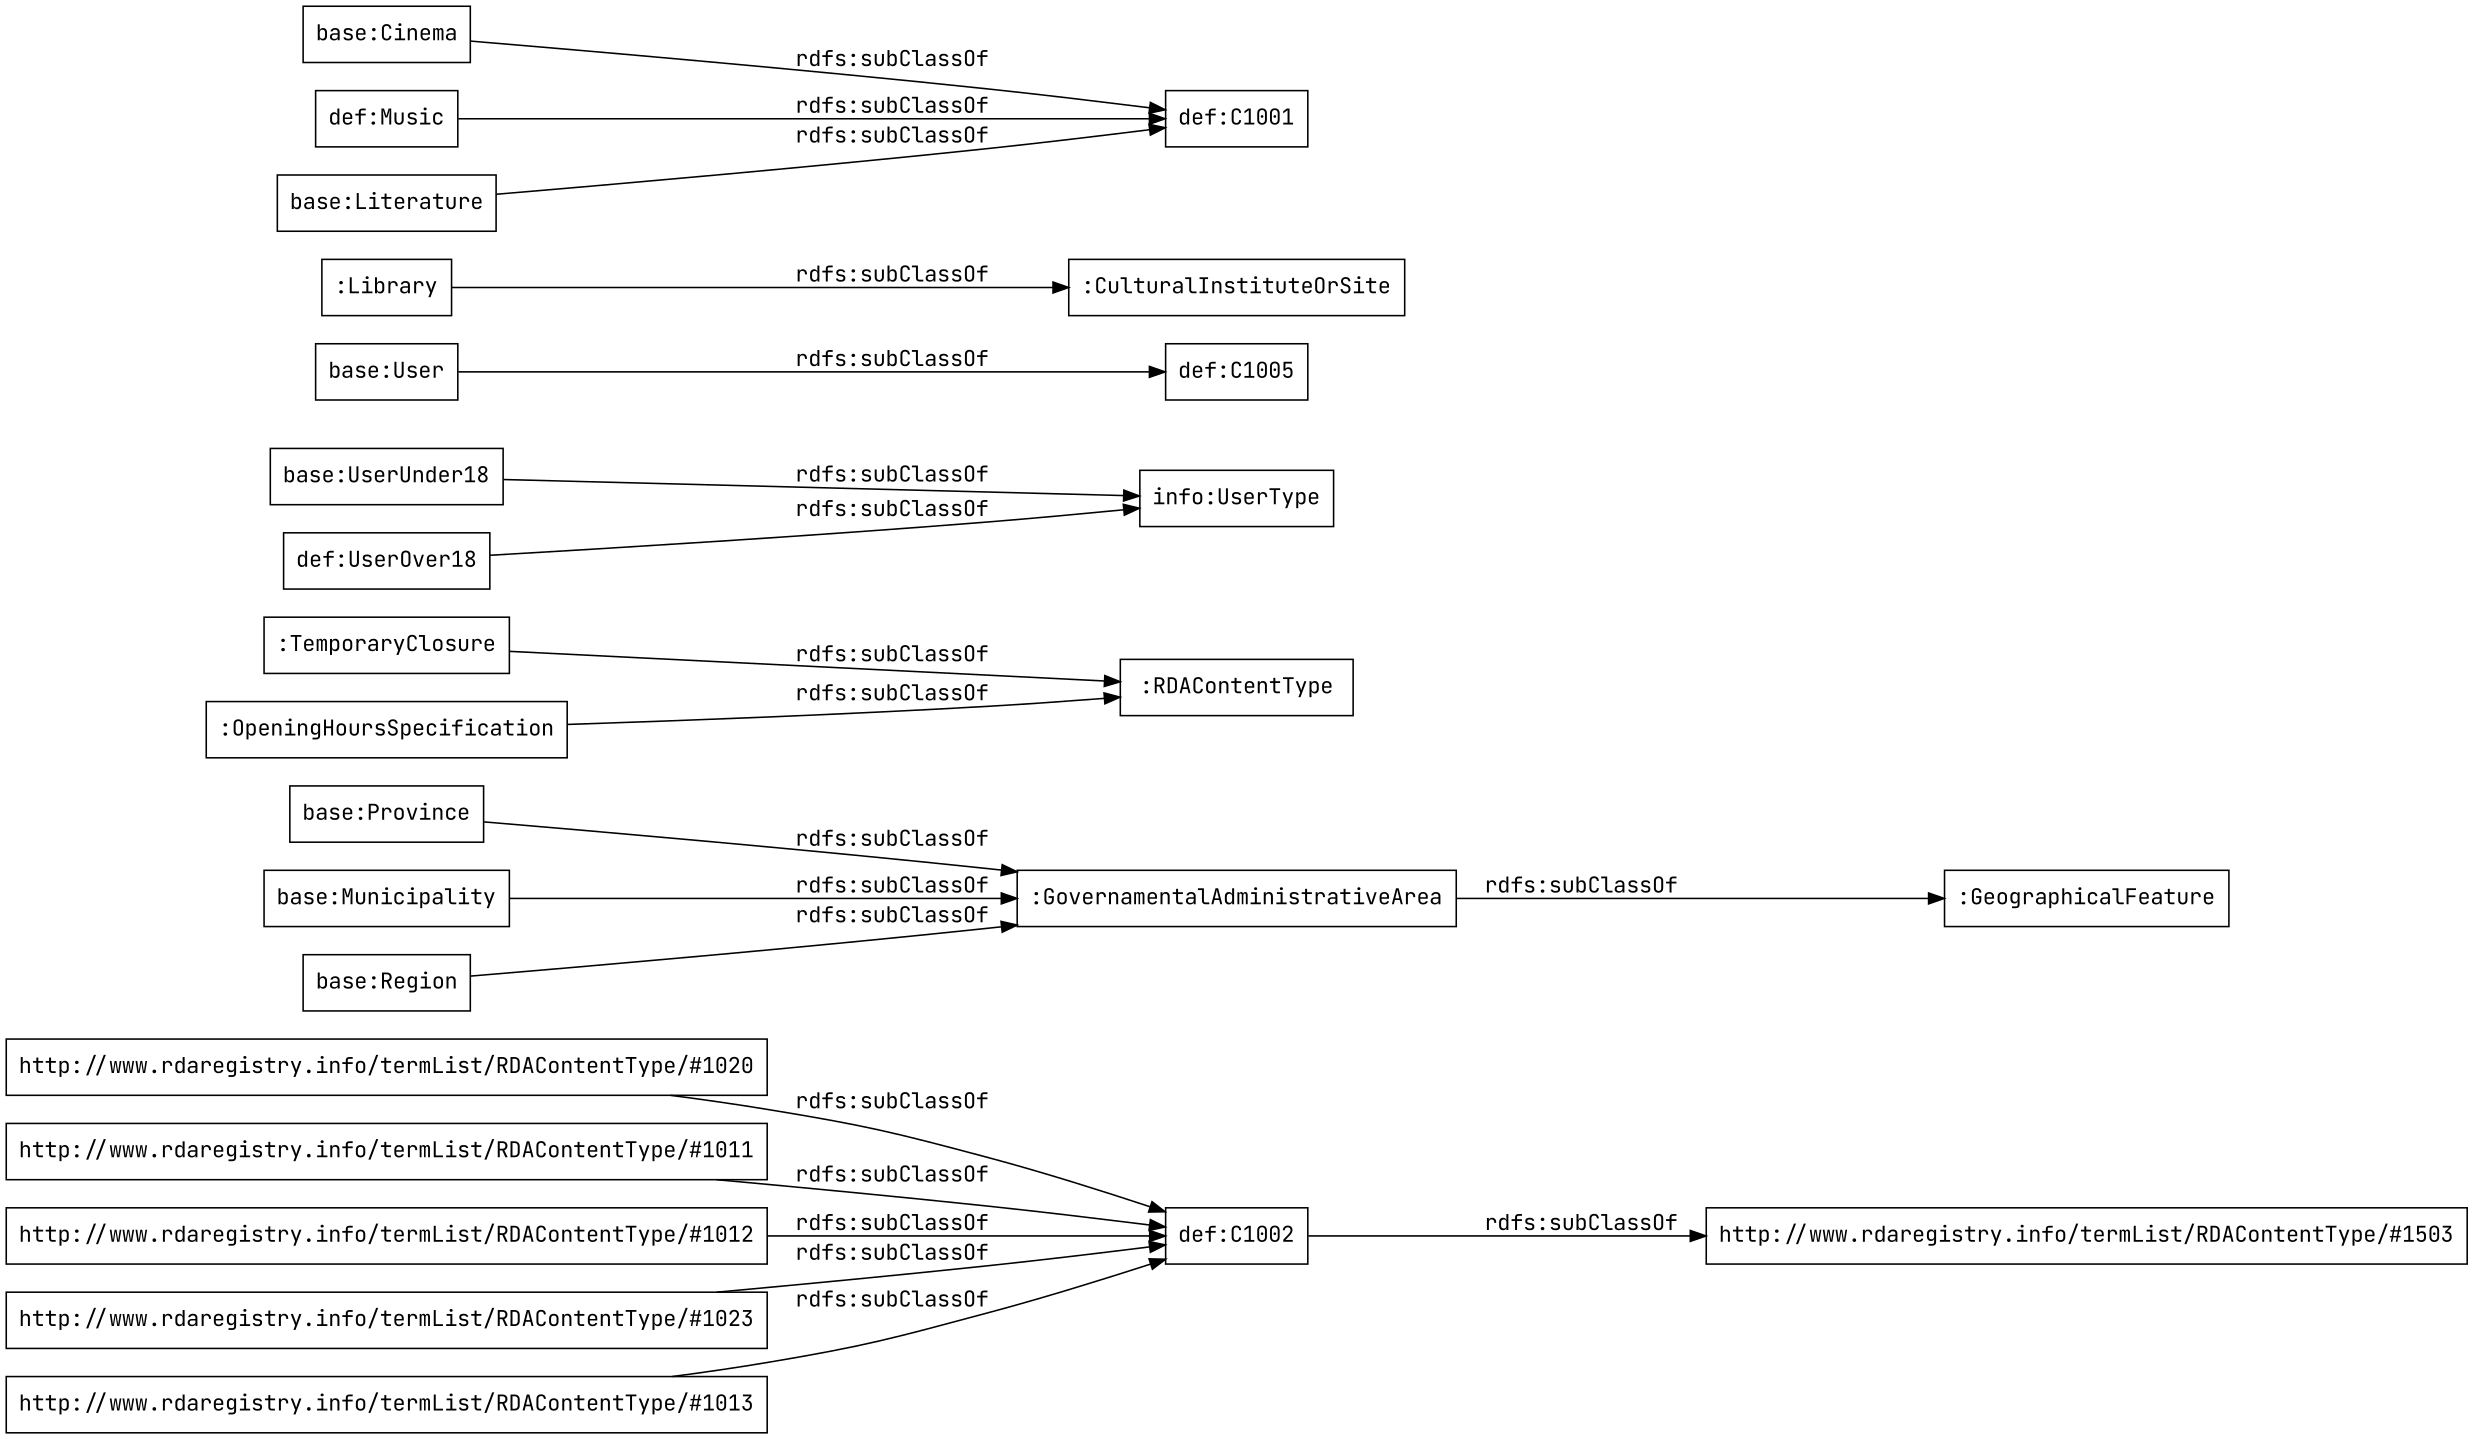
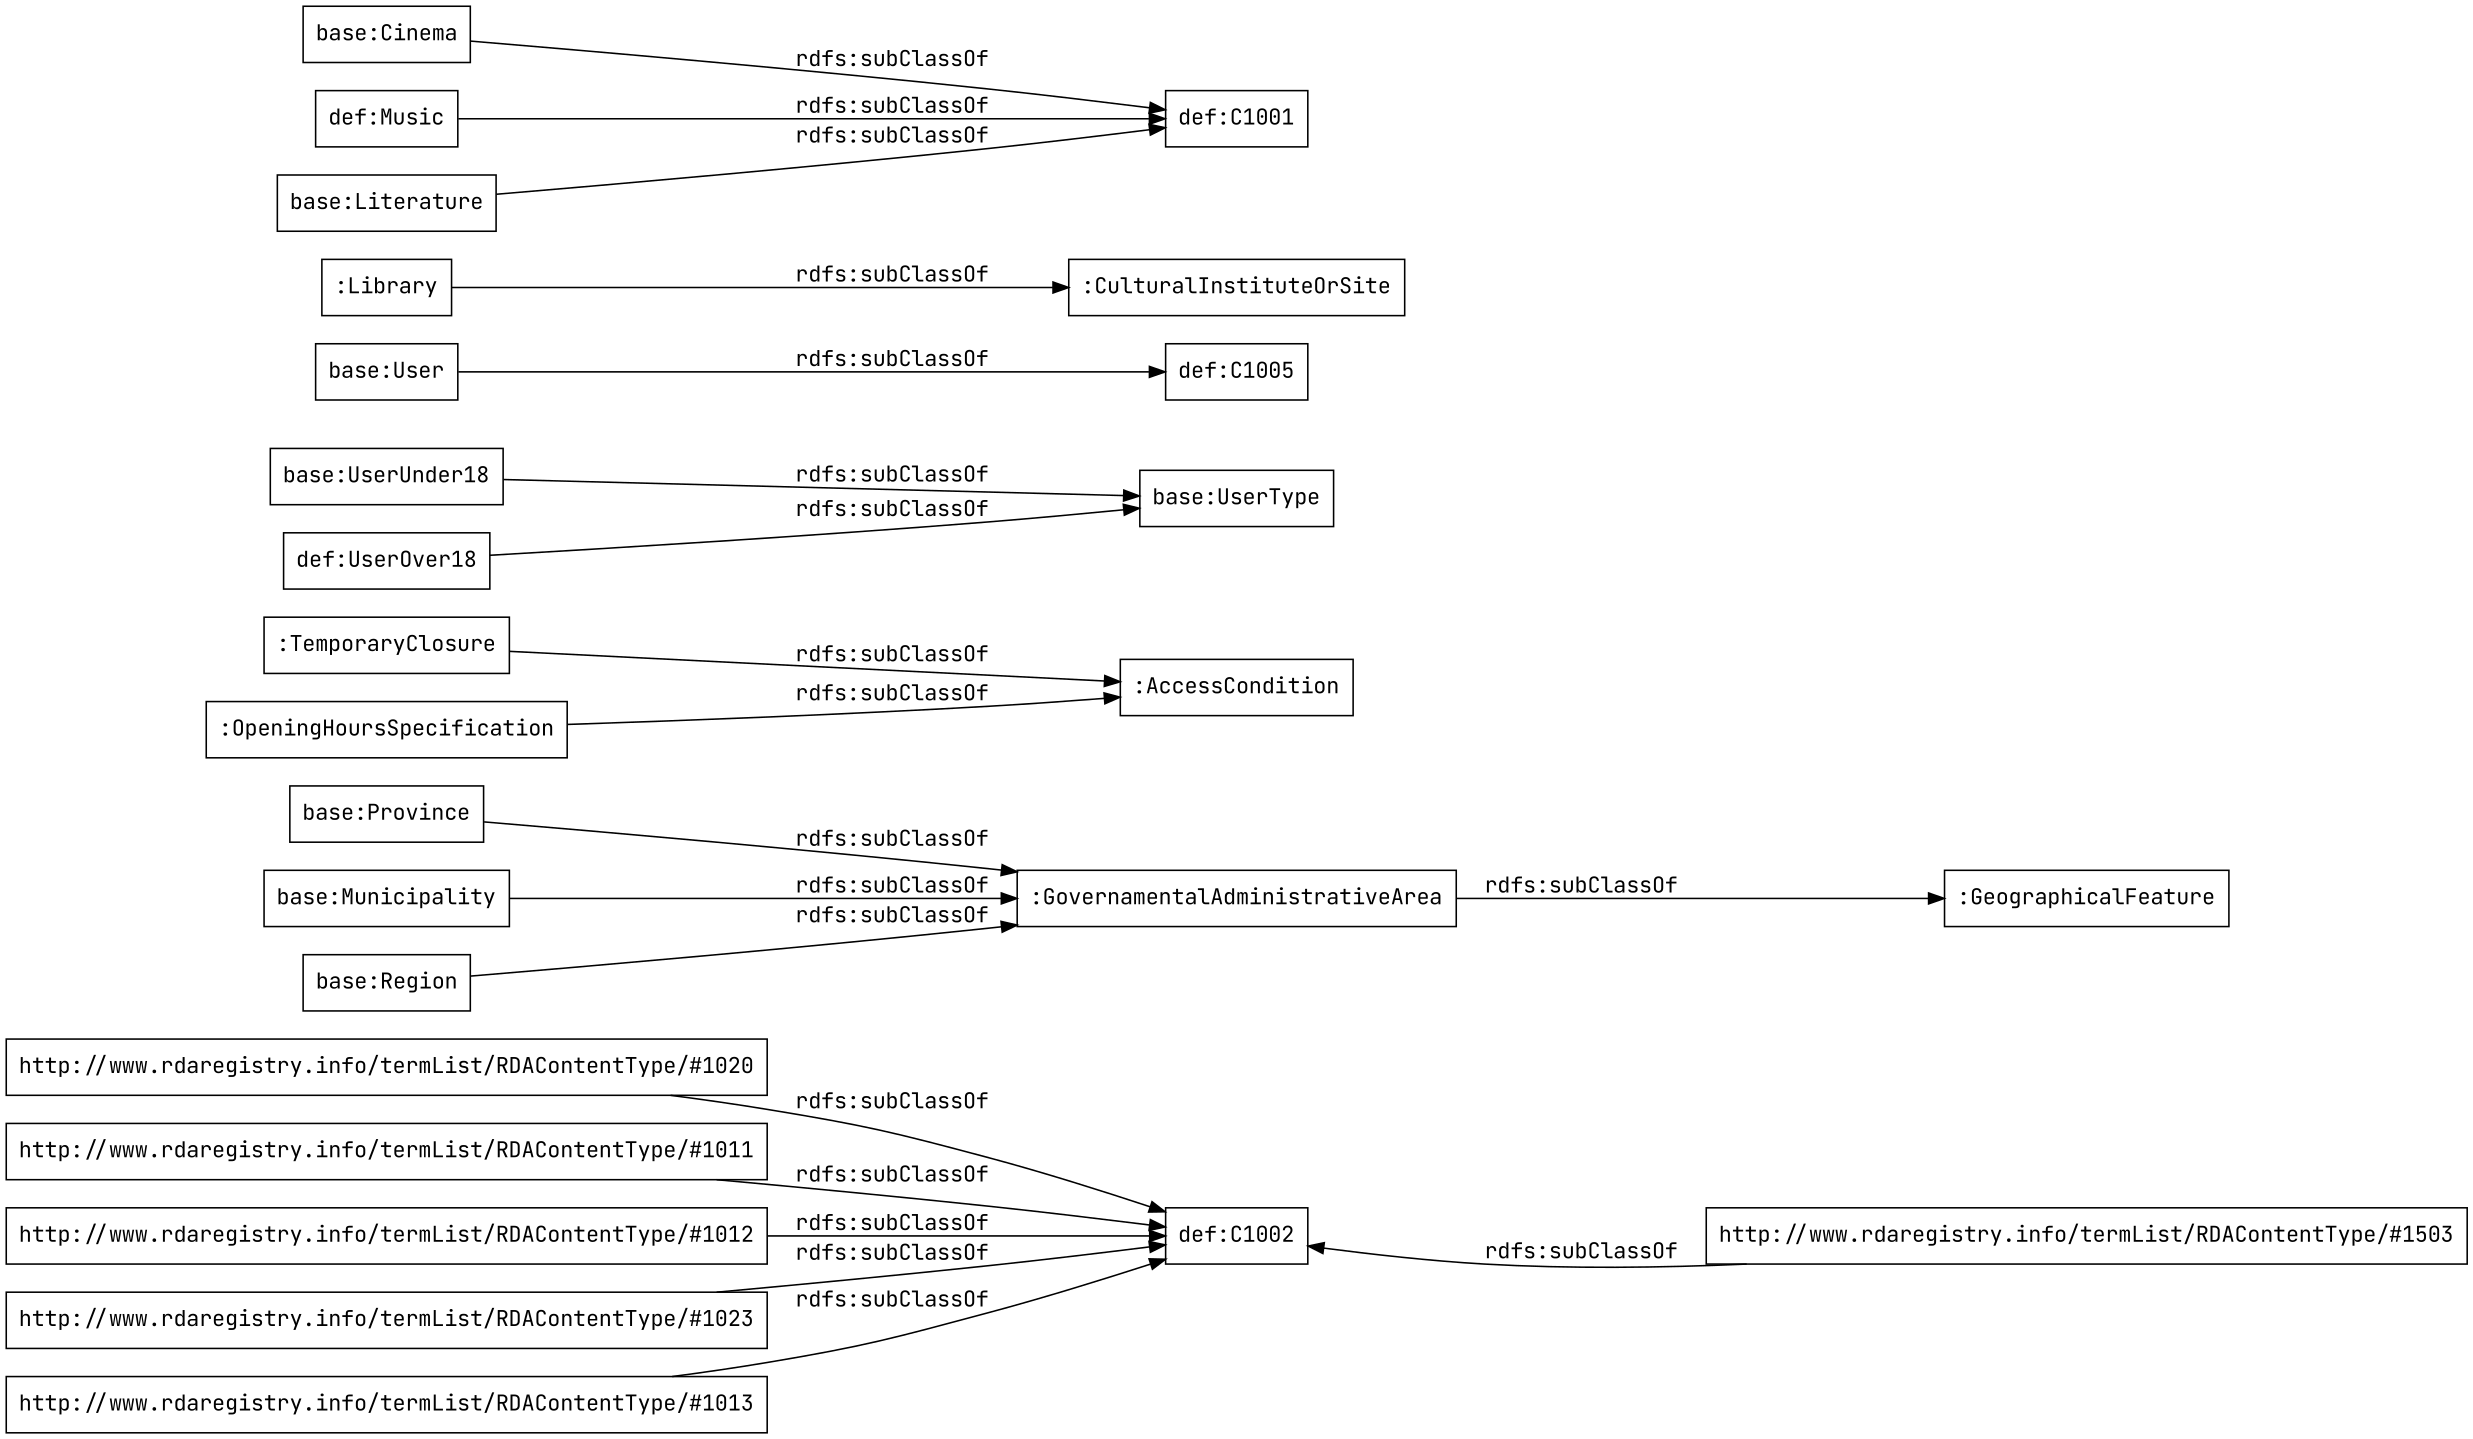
node "info:UserType": label "info:UserType" -> "base:UserType"
node ":RDAContentType": label ":RDAContentType" -> ":AccessCondition"
edge "def:C1002" -> "http://www.rdaregistry.info/termList/RDAContentType/#1503": reversed
